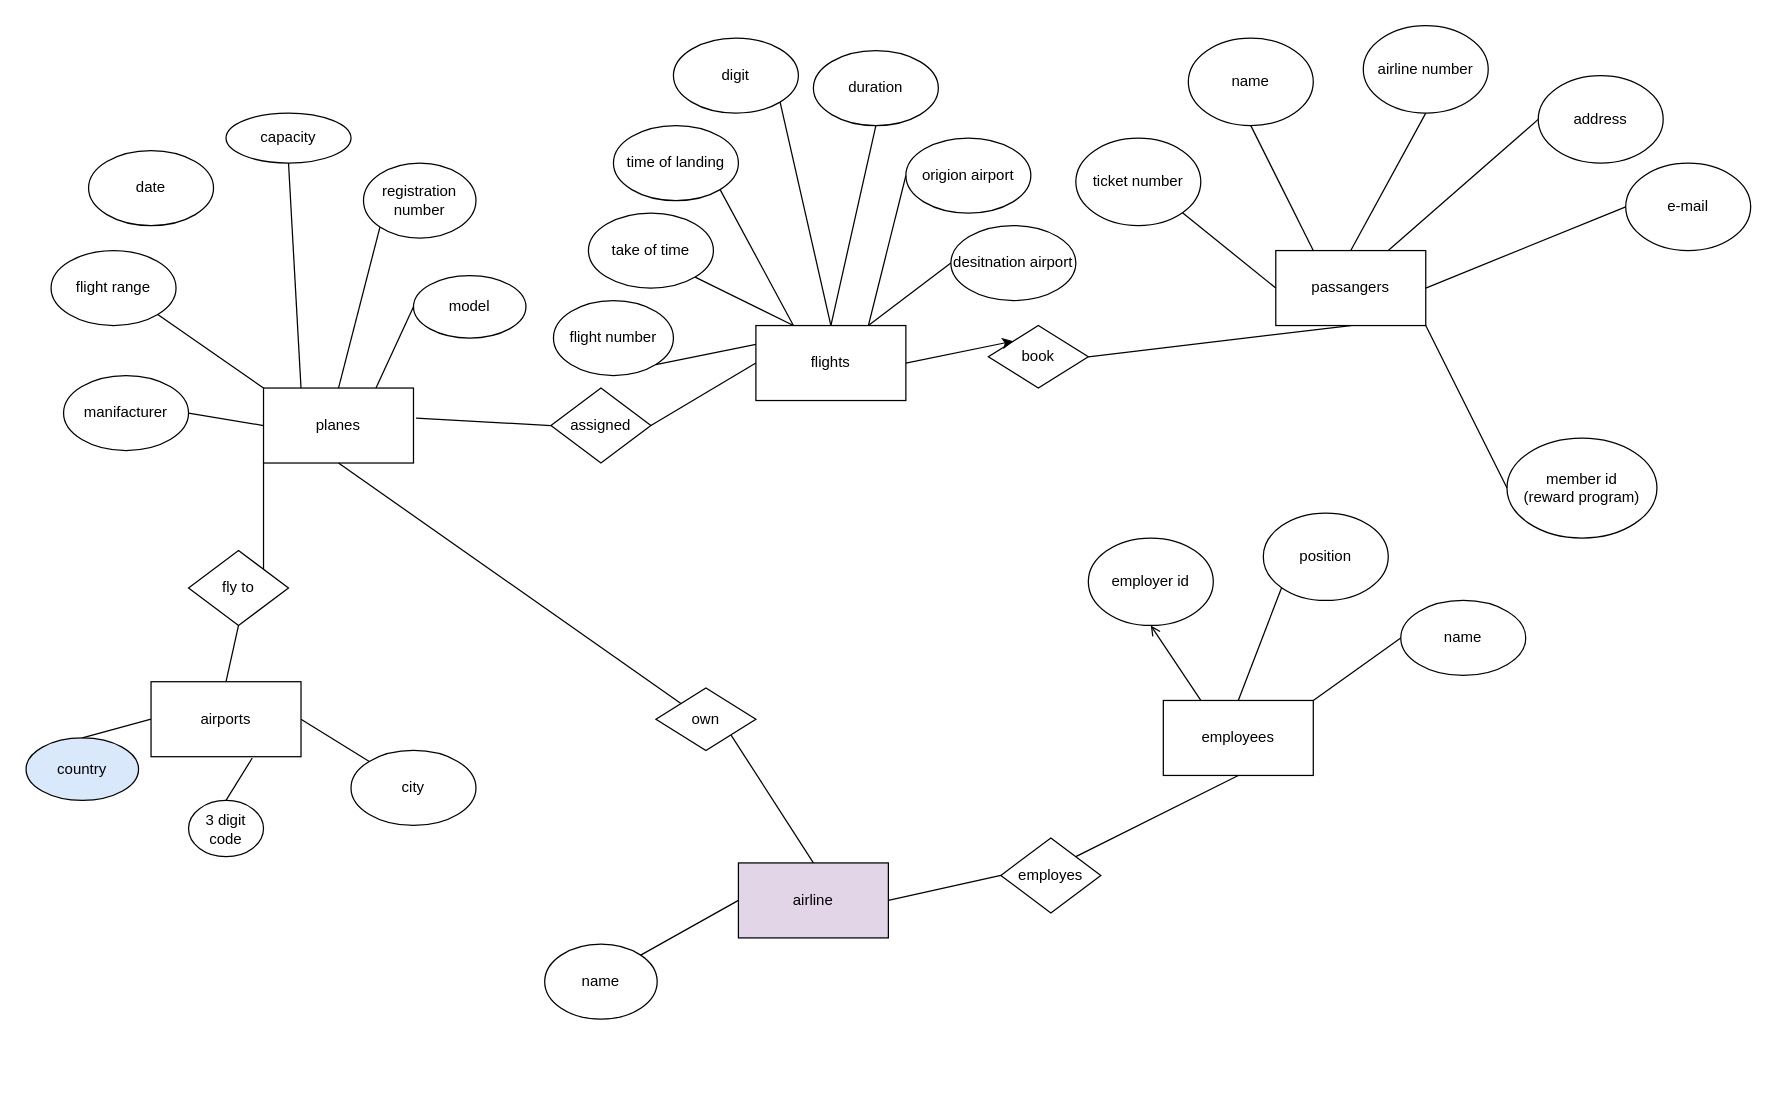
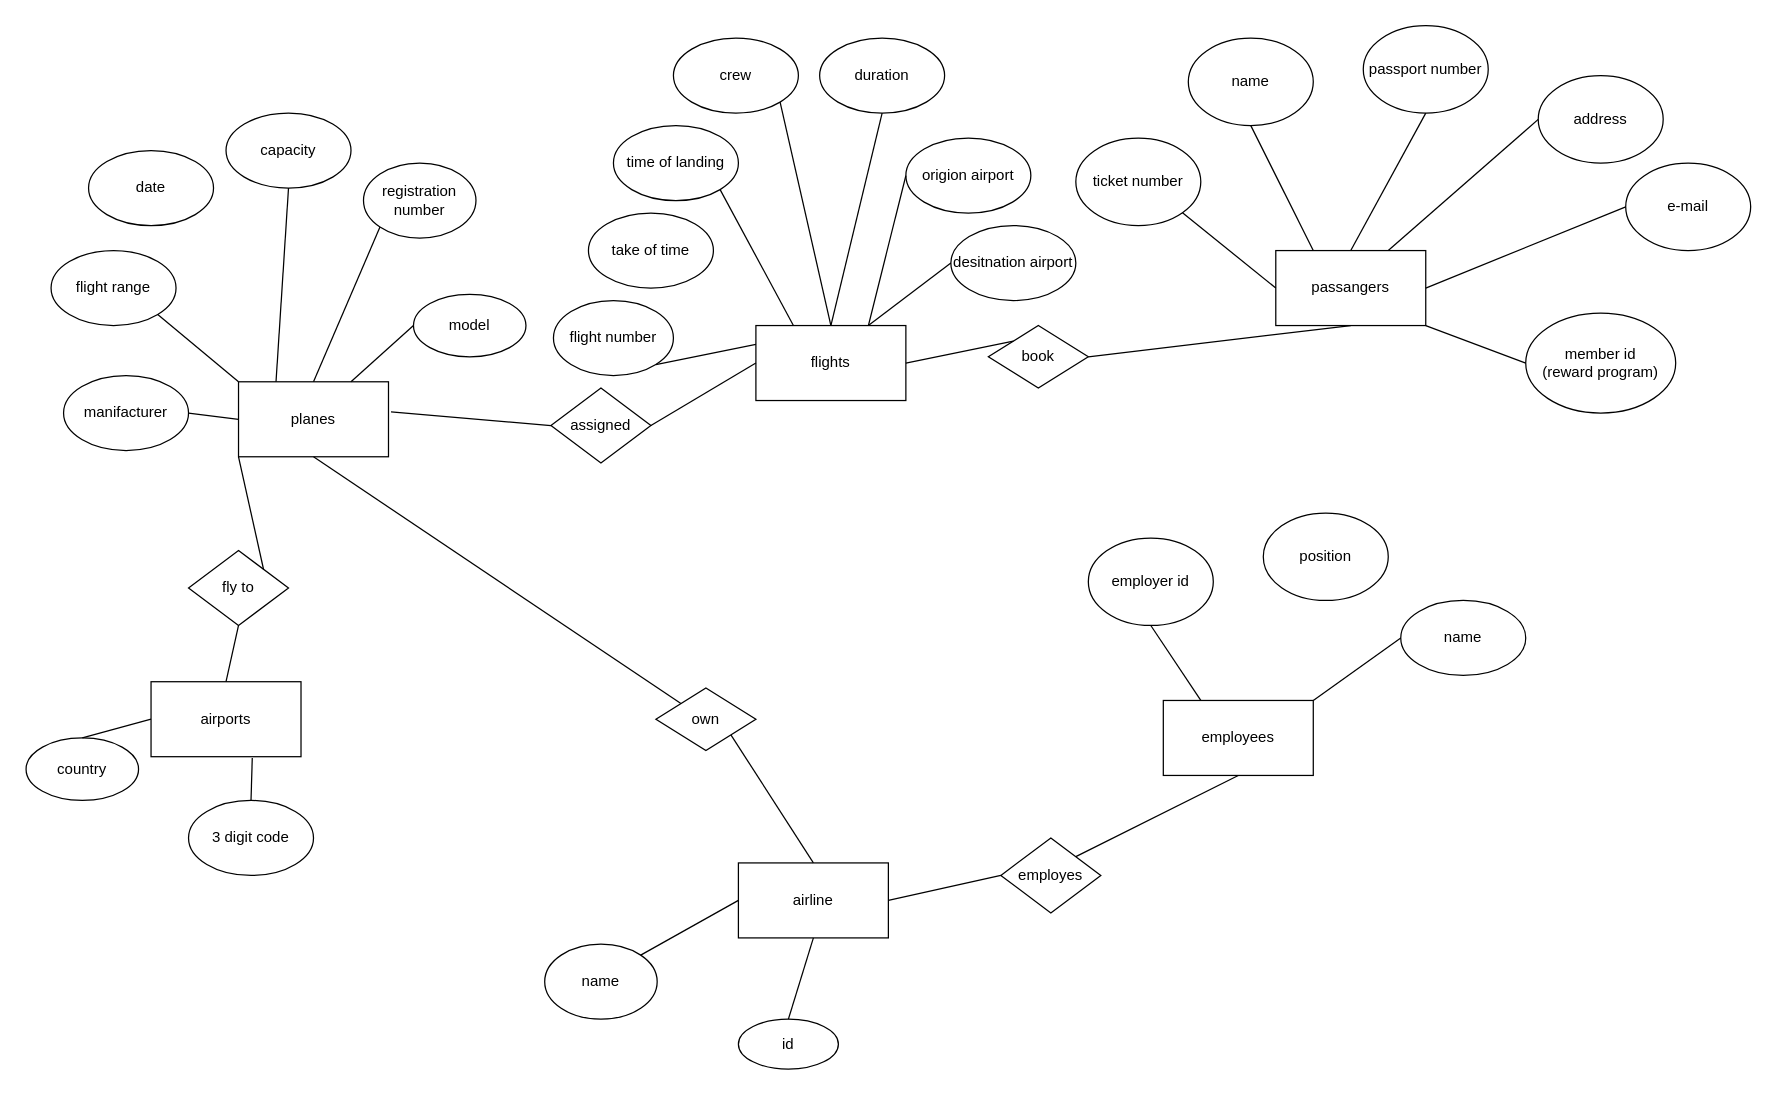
node "airline number": label "airline number" -> "passport number"
node "digit": label "digit" -> "crew"
node "duration": moved (876, 88) -> (882, 76)
node "capacity": size 125x50 -> 125x75
edge "take of time" -- "flights": removed
node "model": moved (469, 307) -> (469, 326)
edge "flights" -> "book": arrowhead classic -> none
node "planes": moved (338, 426) -> (313, 419)
node "member id (reward program)": moved (1582, 488) -> (1601, 363)
edge "employees" -> "employer id": arrowhead open -> none
edge "position" -- "employees": removed
edge "airports" -- "city": removed
node "country": fillcolor #dae8fc -> #ffffff
node "city": removed
node "3 digit code": size 75x56 -> 125x75
node "airline": fillcolor #e1d5e7 -> #ffffff
edge "airline" -- "id": added
node "id": added
